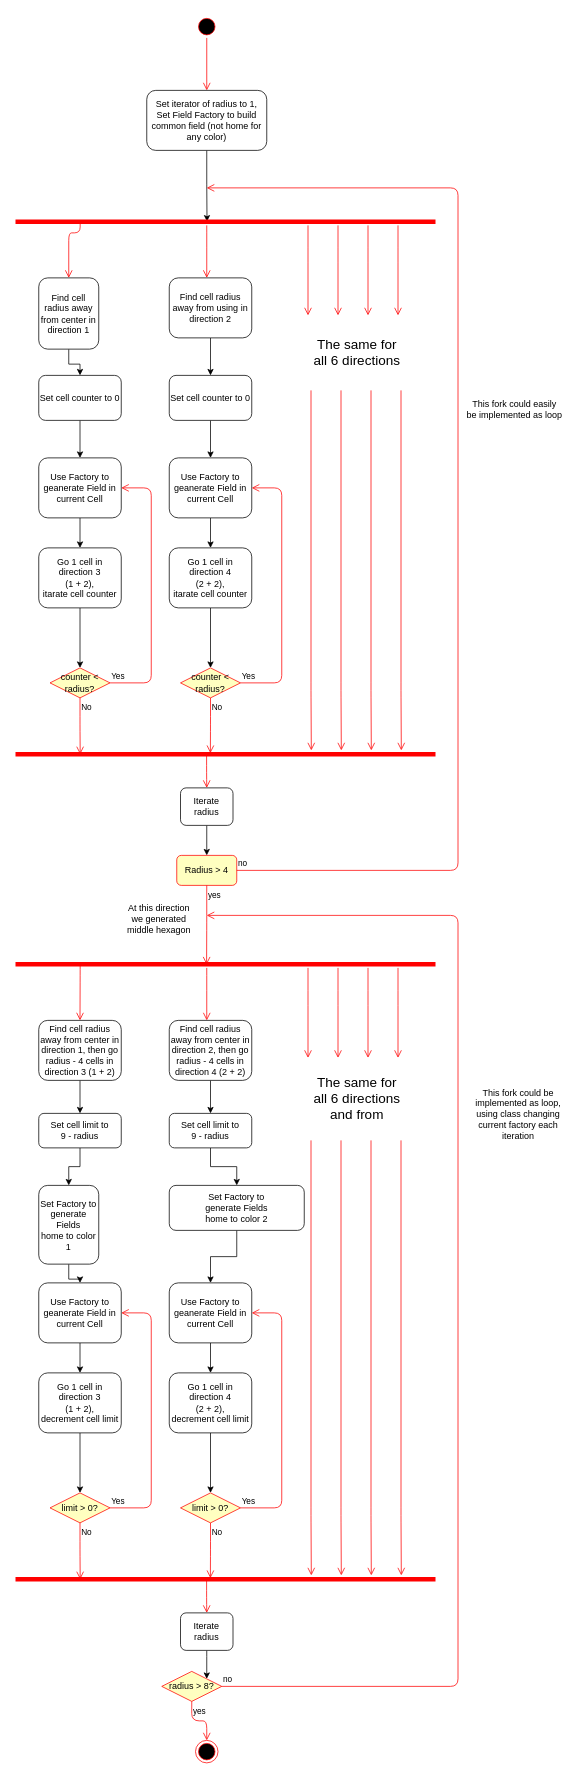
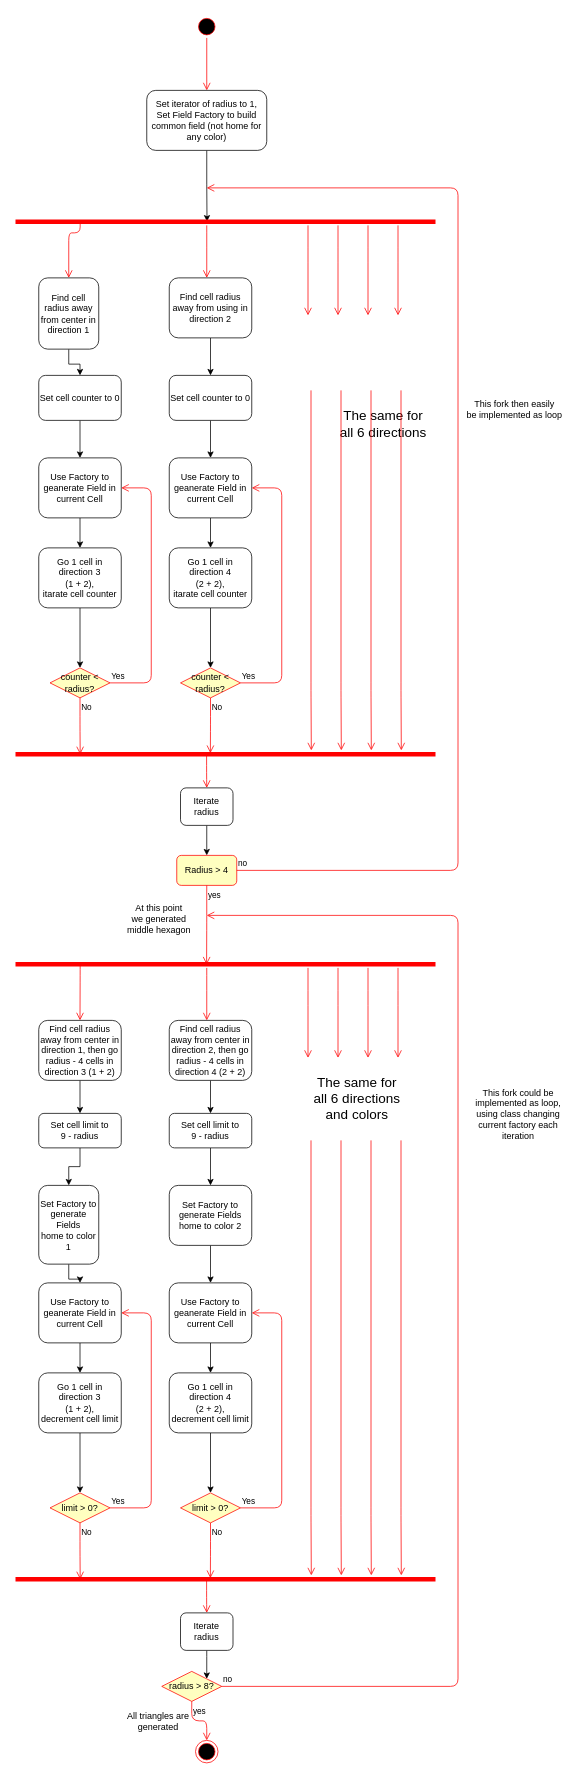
node "The same for all 6 directions": moved (357, 353) -> (383, 424)
node "This fork could easily be implemented as loop": label "This fork could easily be implemented as loop" -> "This fork then easily be implemented as loop"
node "At this direction we generated middle hexagon": label "At this direction we generated middle hexagon" -> "At this point we generated middle hexagon"
node "The same for all 6 directions and from": label "The same for all 6 directions and from" -> "The same for all 6 directions and colors"
node "Set Factory to generate Fields home to color 2": size 135x45 -> 83x60
node "All triangles are generated": added
